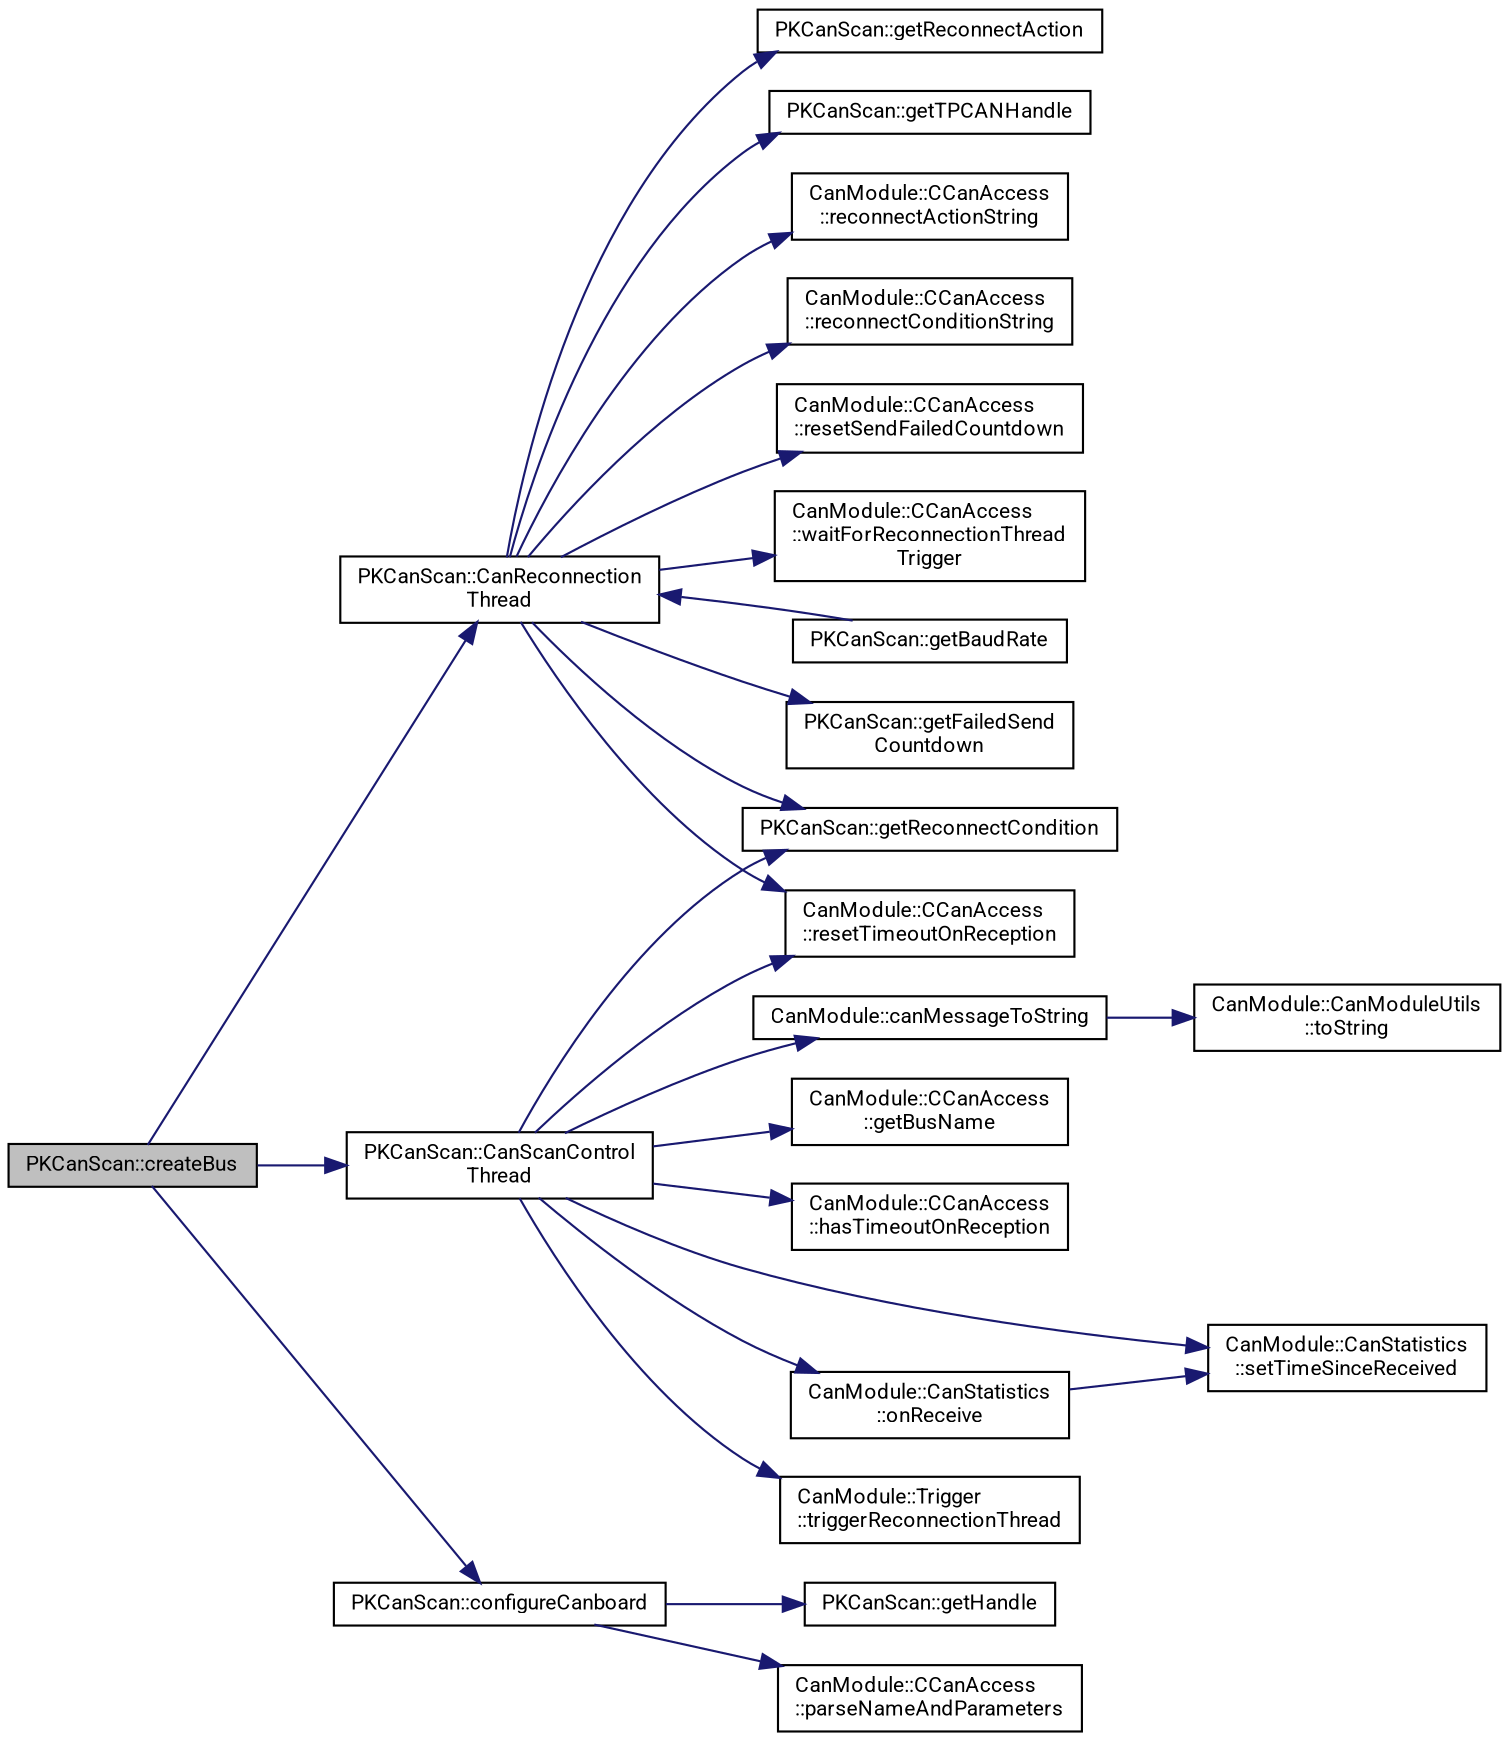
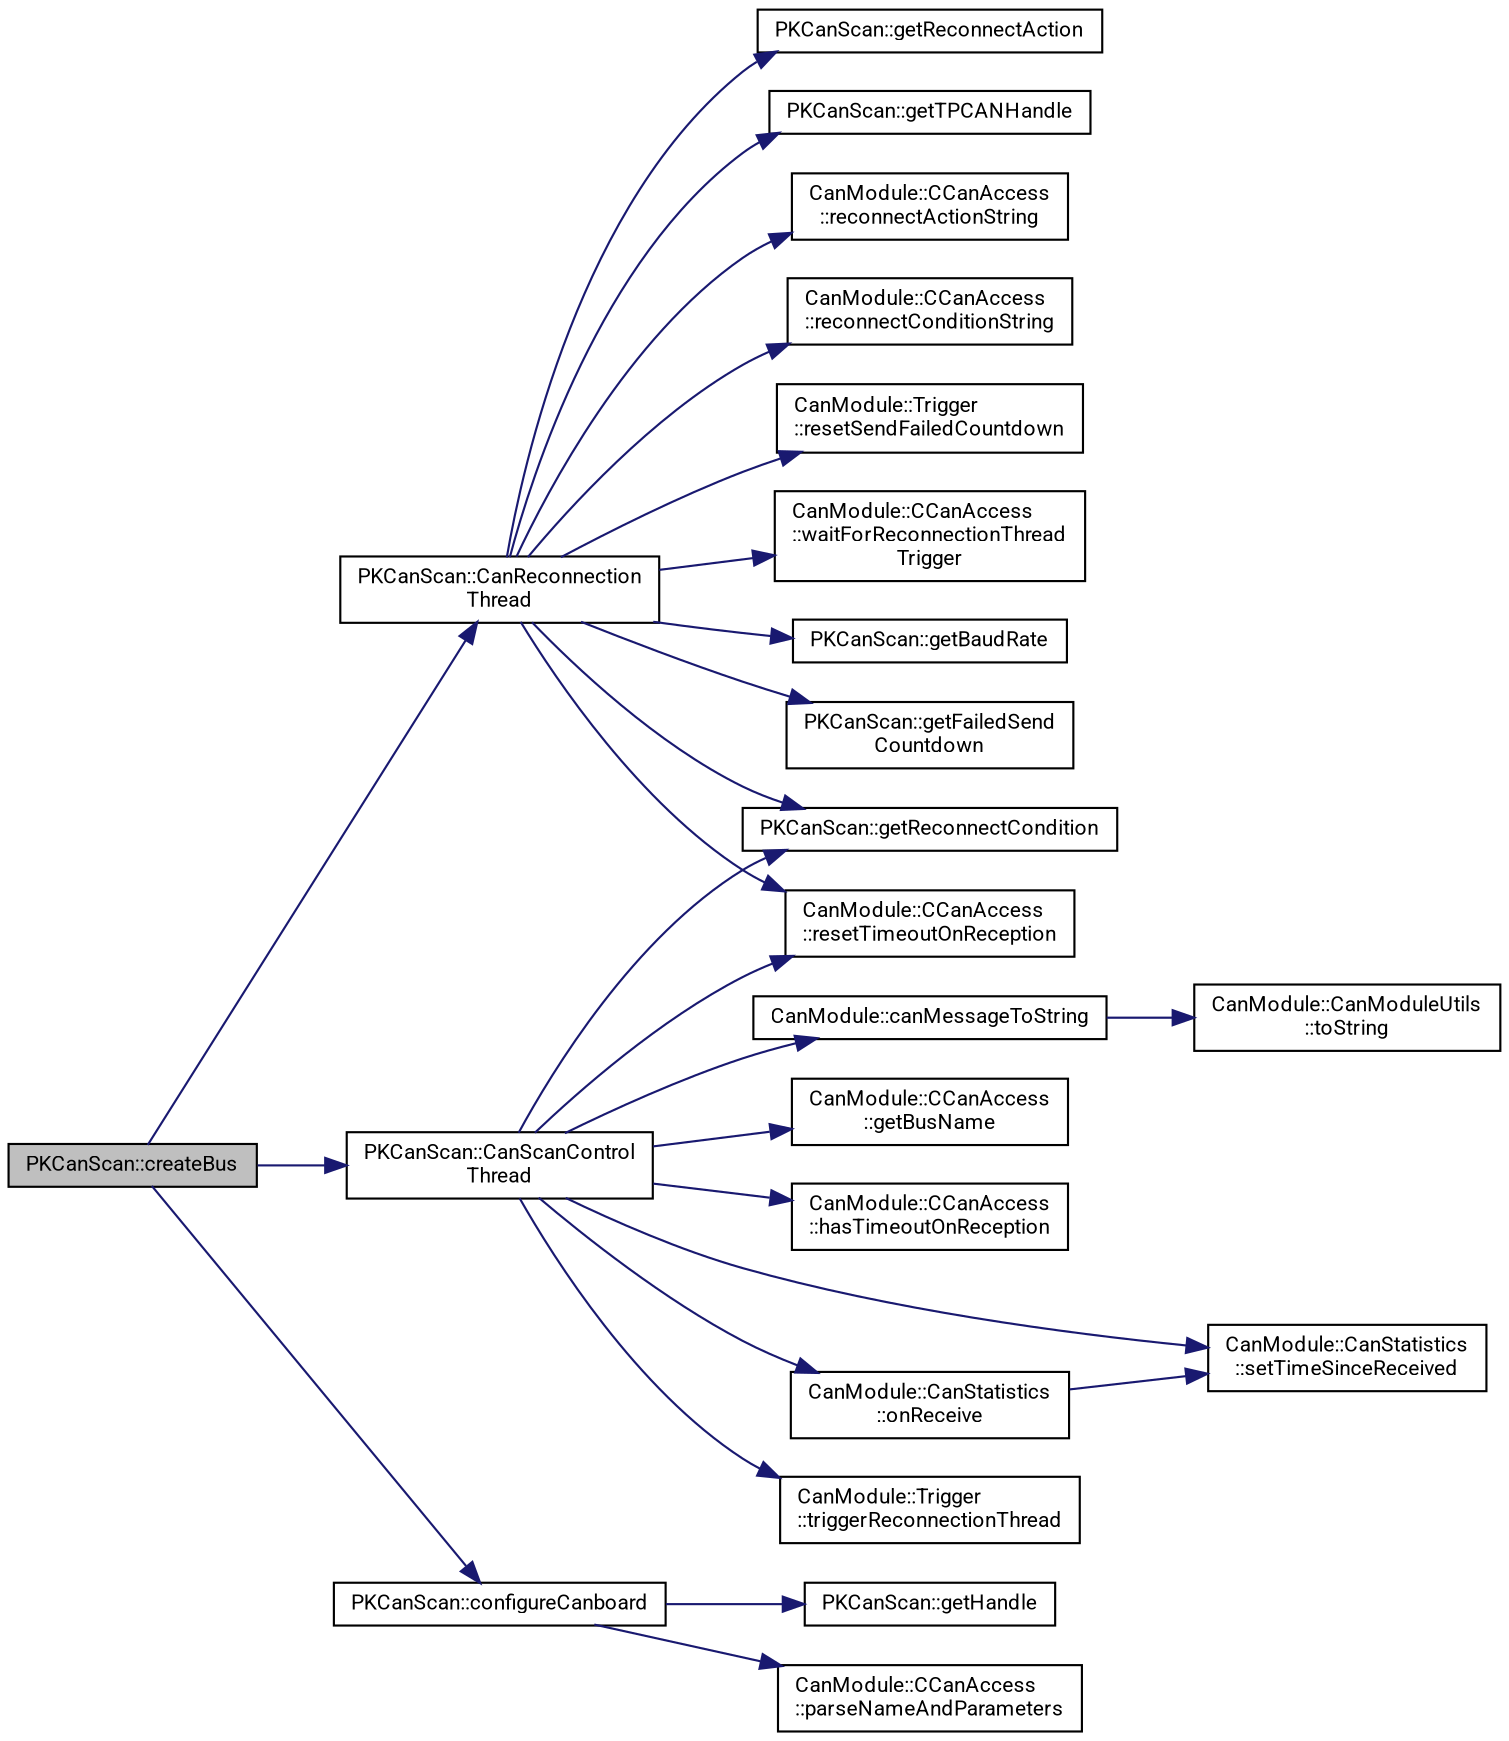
node "CanModule::CCanAccess ::resetSendFailedCountdown": label "CanModule::CCanAccess ::resetSendFailedCountdown" -> "CanModule::Trigger ::resetSendFailedCountdown"
edge "PKCanScan::getBaudRate" -> "PKCanScan::CanReconnection Thread": reversed
